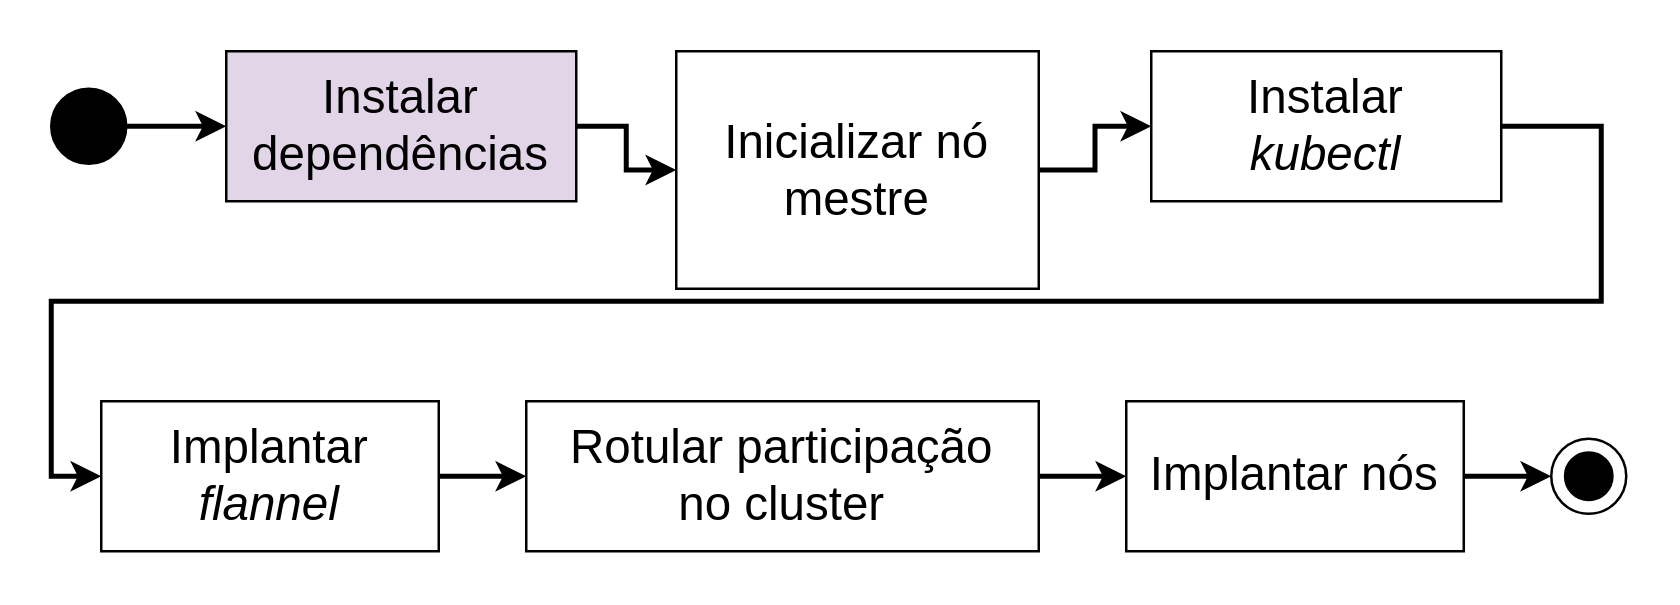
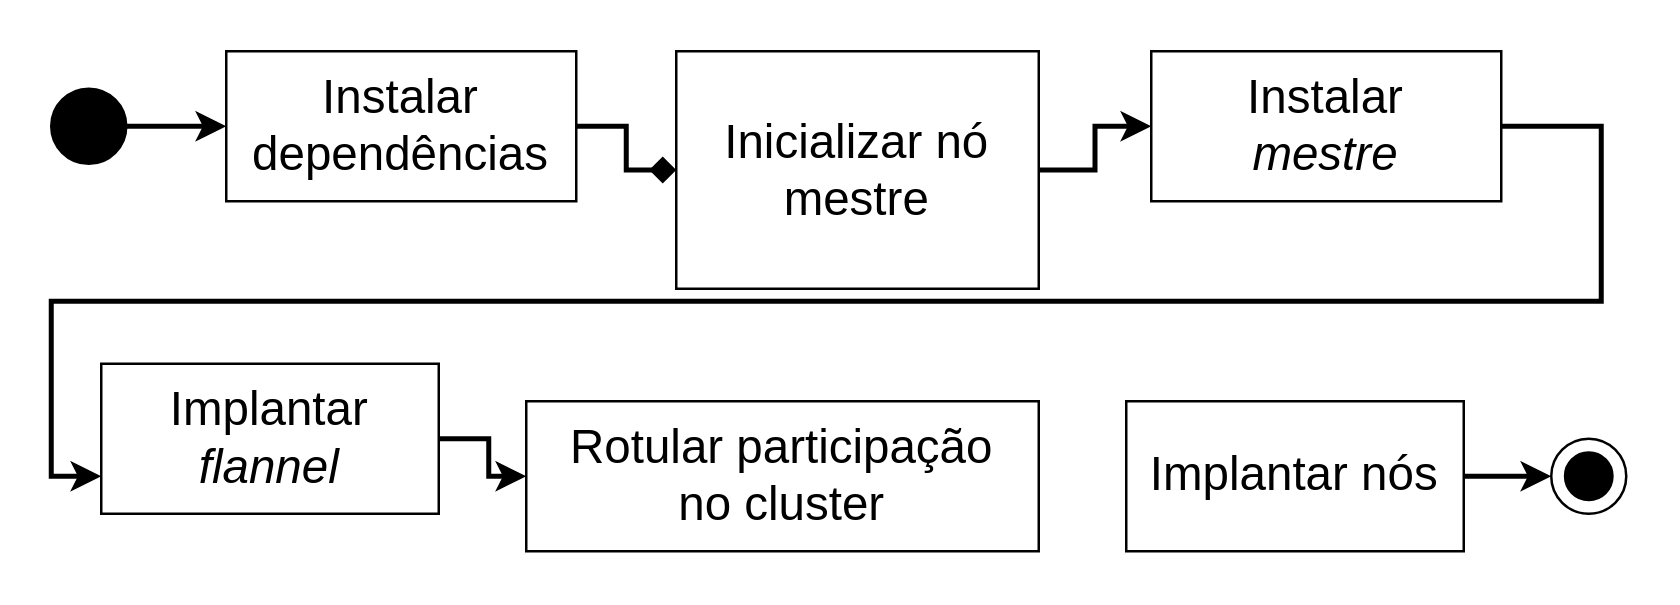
node "Instalar dependências": fillcolor #e1d5e7 -> #ffffff
edge "Instalar dependências" -> "Inicializar nó mestre": arrowhead classic -> diamond
node "Instalar kubectl": label "Instalar kubectl" -> "Instalar mestre"
node "Implantar flannel": moved (270, 476) -> (270, 439)
edge "Rotular participação no cluster" -> "Implantar nós": removed
